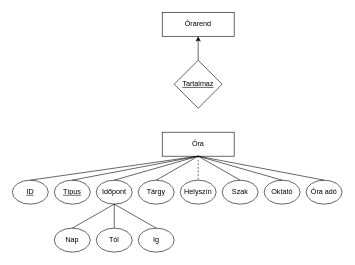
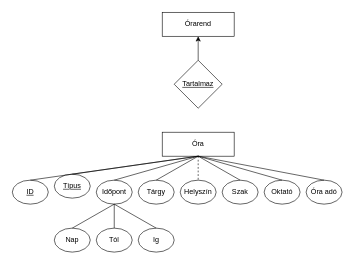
node "Típus": moved (72, 192) -> (72, 186)
